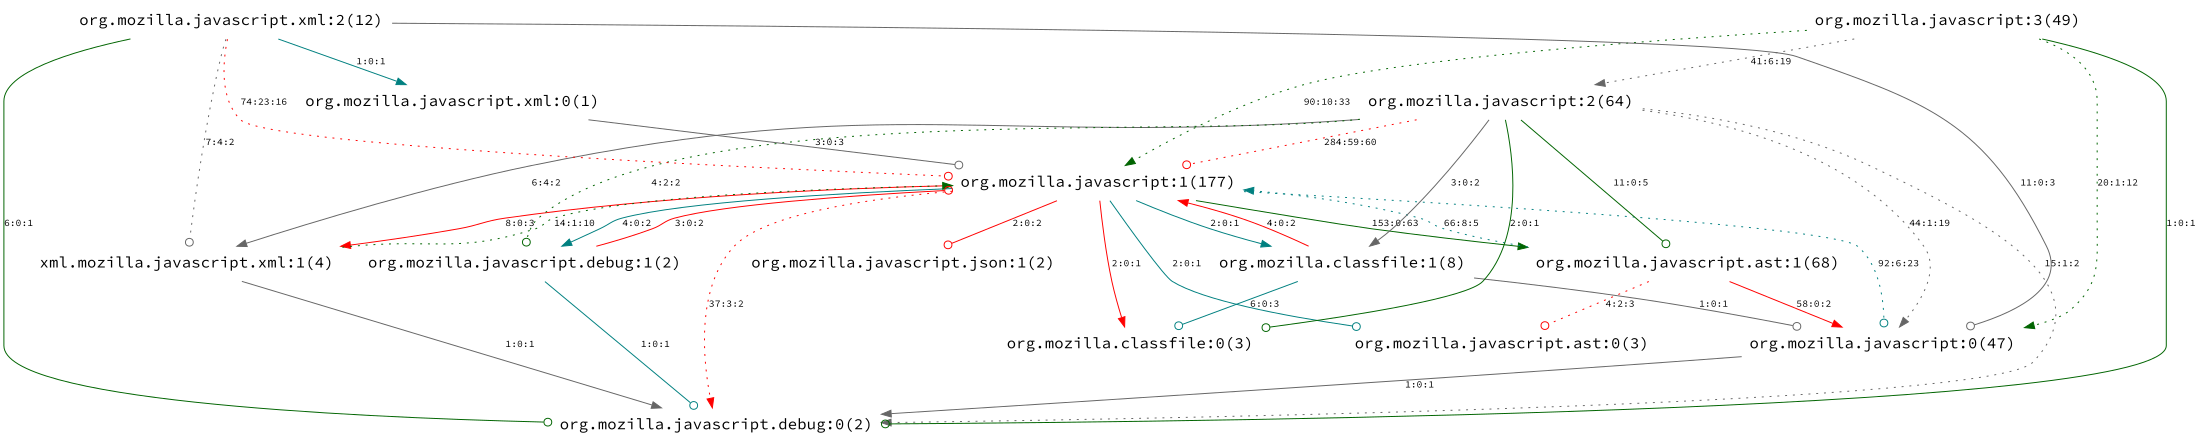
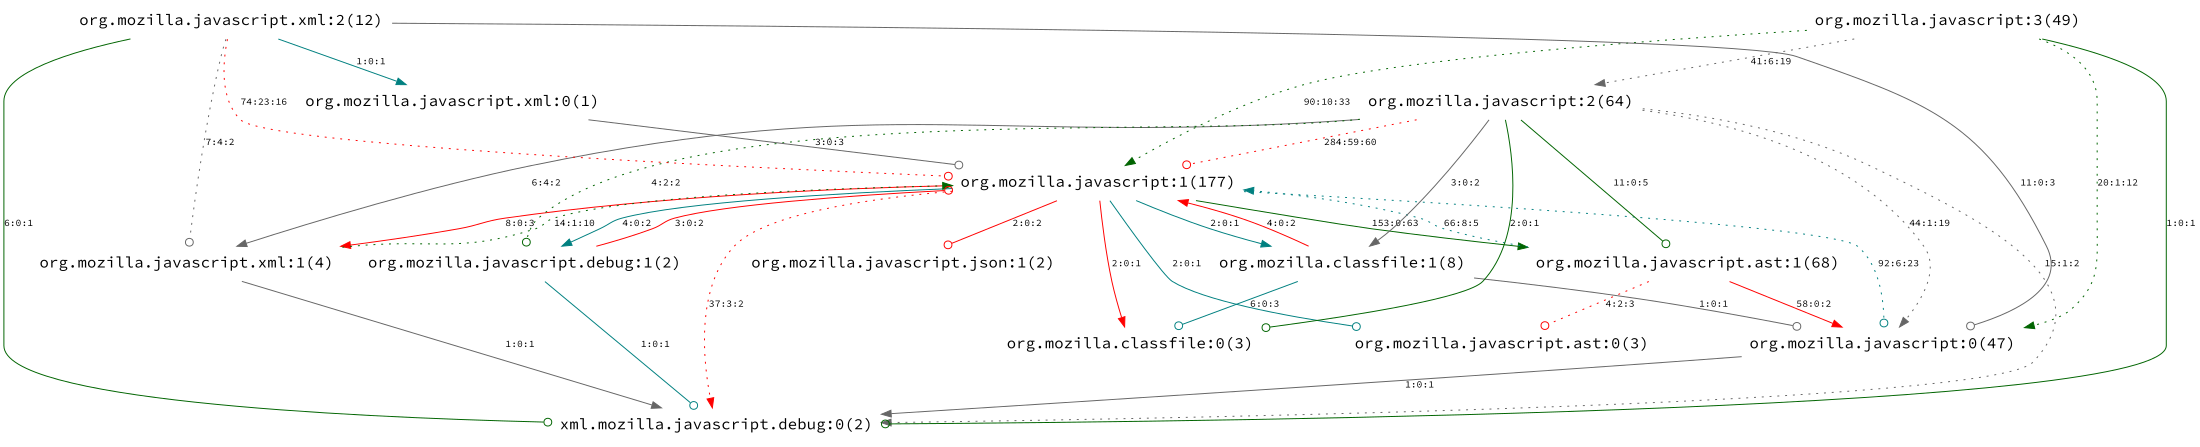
node "xml.mozilla.javascript.xml:1(4)": label "xml.mozilla.javascript.xml:1(4)" -> "org.mozilla.javascript.xml:1(4)"
node "org.mozilla.javascript.debug:0(2)": label "org.mozilla.javascript.debug:0(2)" -> "xml.mozilla.javascript.debug:0(2)"
